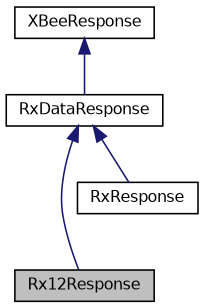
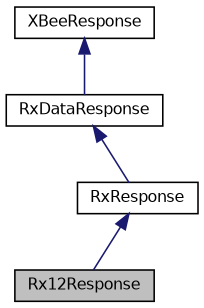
edge "Rx12Response" -> "RxDataResponse": now "Rx12Response" -> "RxResponse"
